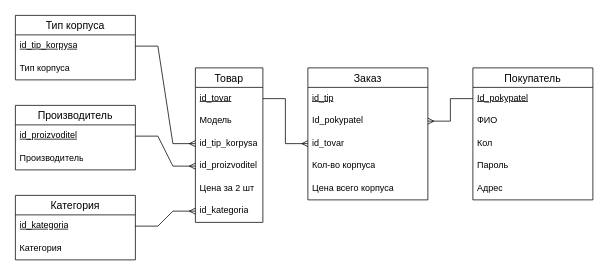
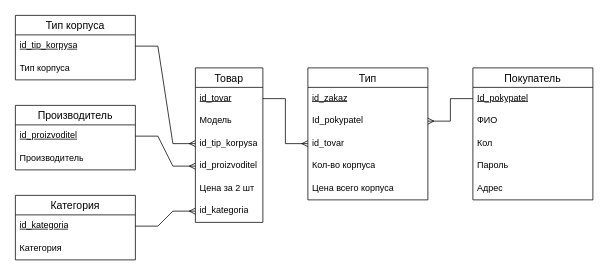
node "Заказ": label "Заказ" -> "Тип"
node "id_tip": label "id_tip" -> "id_zakaz"
